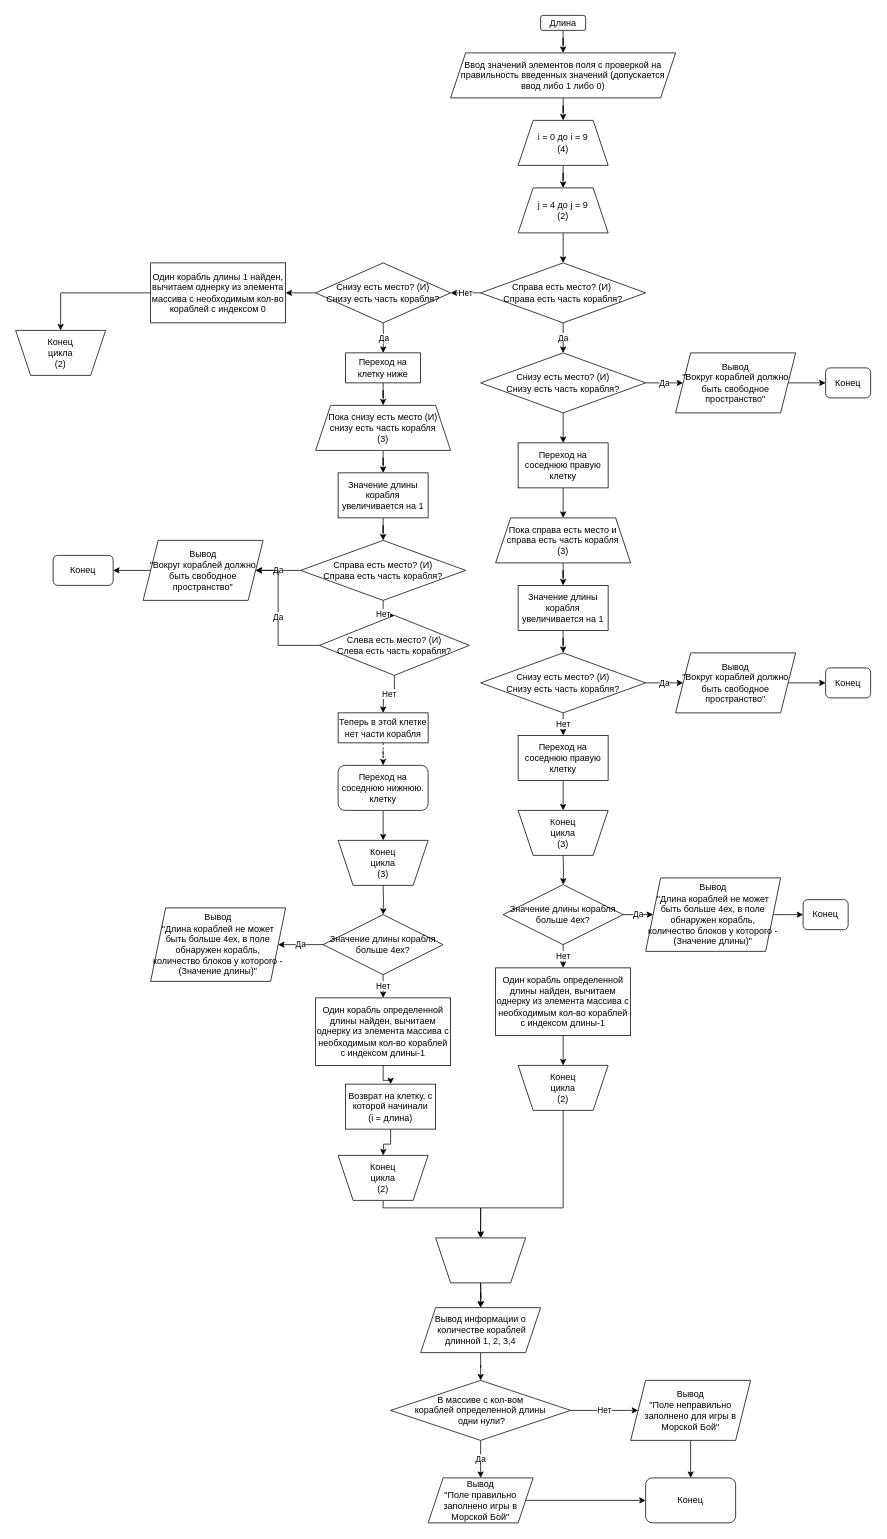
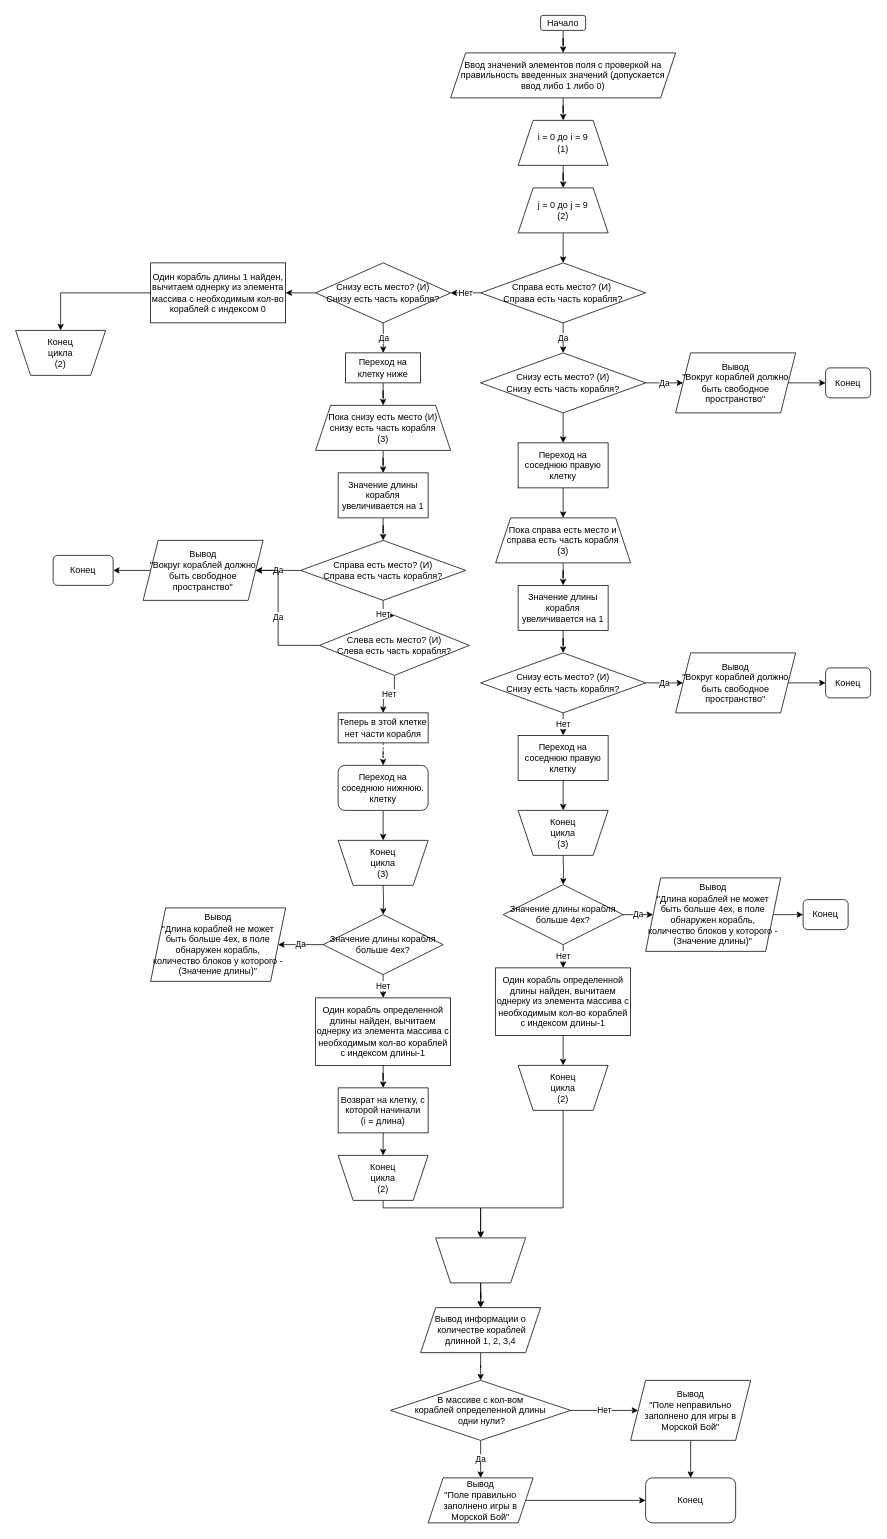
node "Длина": label "Длина" -> "Начало"
node "i = 0 до i = 9 (4)": label "i = 0 до i = 9 (4)" -> "i = 0 до i = 9 (1)"
node "j = 4 до j = 9 (2)": label "j = 4 до j = 9 (2)" -> "j = 0 до j = 9 (2)"
node "Возврат на клетку, с которой начинали (i = длина)": moved (390, 1107) -> (383, 1110)
